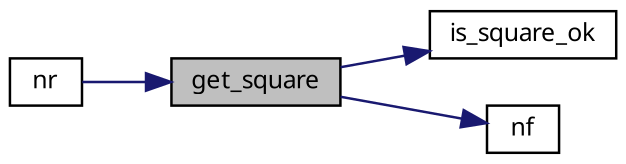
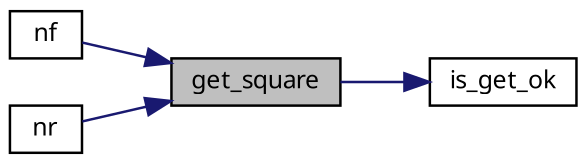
node "is_square_ok": label "is_square_ok" -> "is_get_ok"
edge "get_square" -> "nf": reversed
